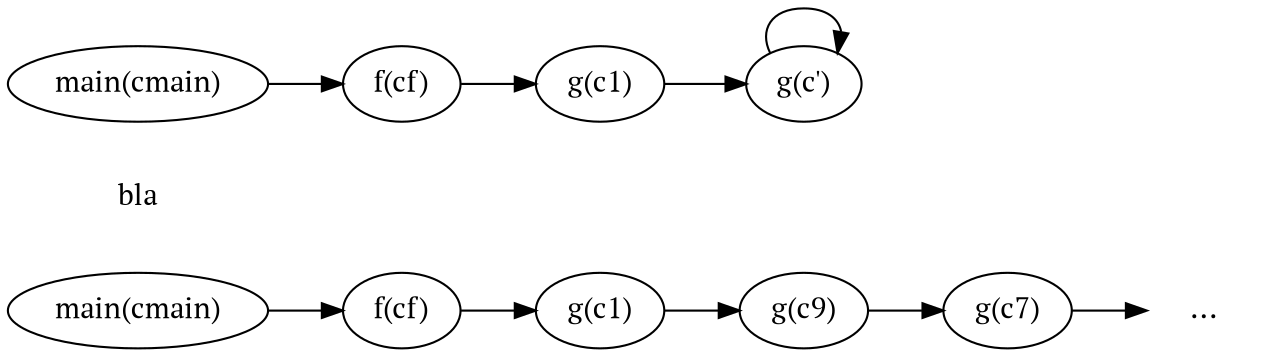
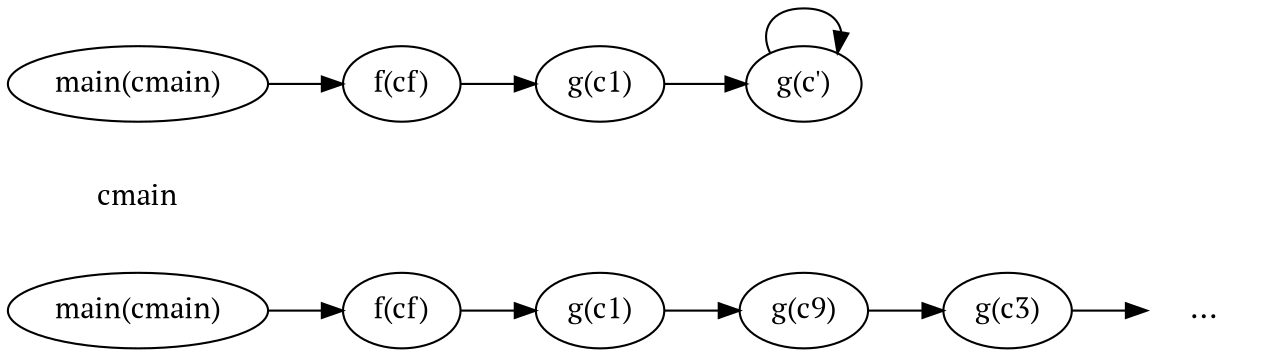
node "bla": label "bla" -> "cmain"
node "g(c7)": label "g(c7)" -> "g(c3)"
